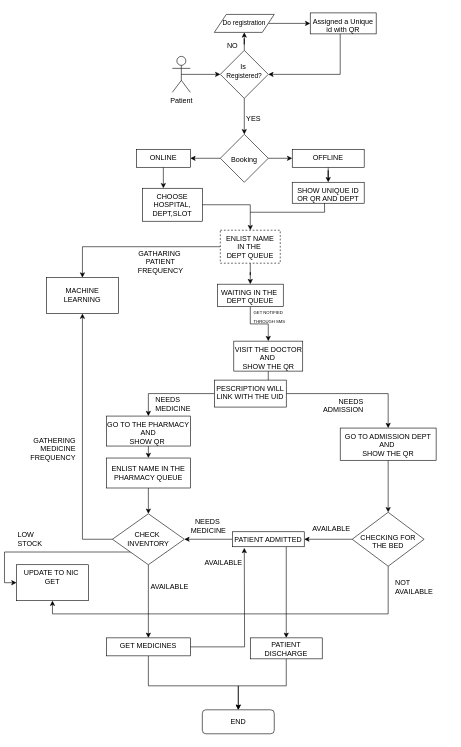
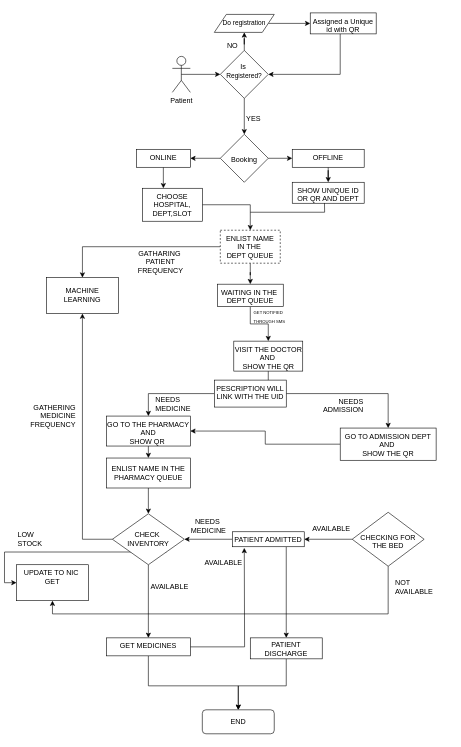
node "GATHERING MEDICINE FREQUENCY": moved (47, 449) -> (47, 416)
edge "GO TO ADMISSION DEPT AND SHOW THE QR" -> "CHECKING FOR THE BED": now "GO TO ADMISSION DEPT AND SHOW THE QR" -> "GO TO THE PHARMACY AND SHOW QR"
